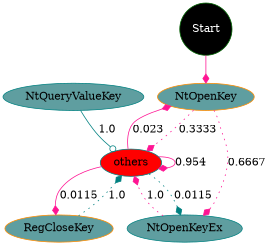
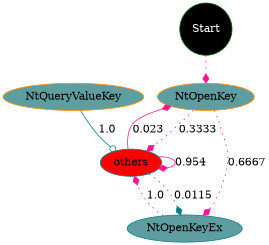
edge "Start" -> "NtOpenKey": style solid -> dotted
node "NtQueryValueKey": color teal -> darkorange
node "RegCloseKey": removed
